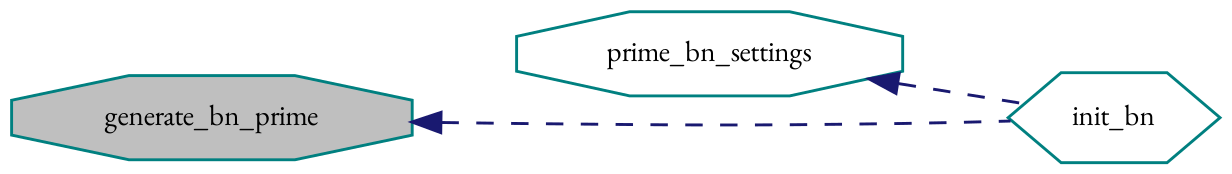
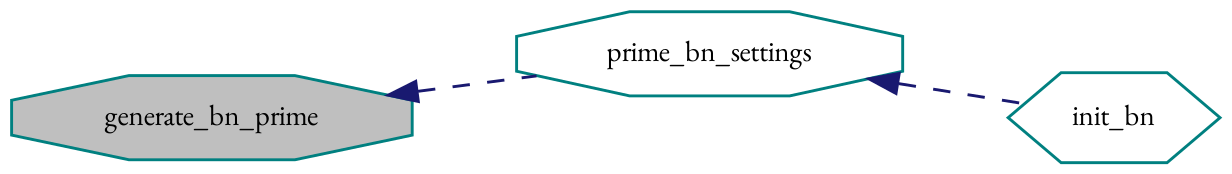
edge "init_bn" -> "generate_bn_prime": now "prime_bn_settings" -> "generate_bn_prime"
